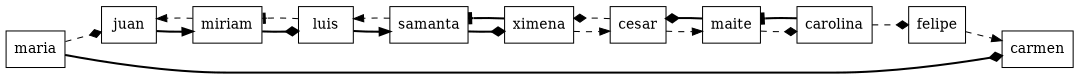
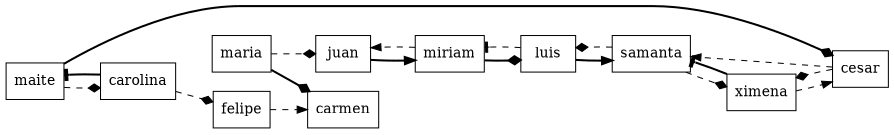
edge "samanta" -> "luis": arrowhead normal -> diamond
edge "samanta" -> "ximena": style bold -> dashed
edge "cesar" -> "maite": now "cesar" -> "samanta"
